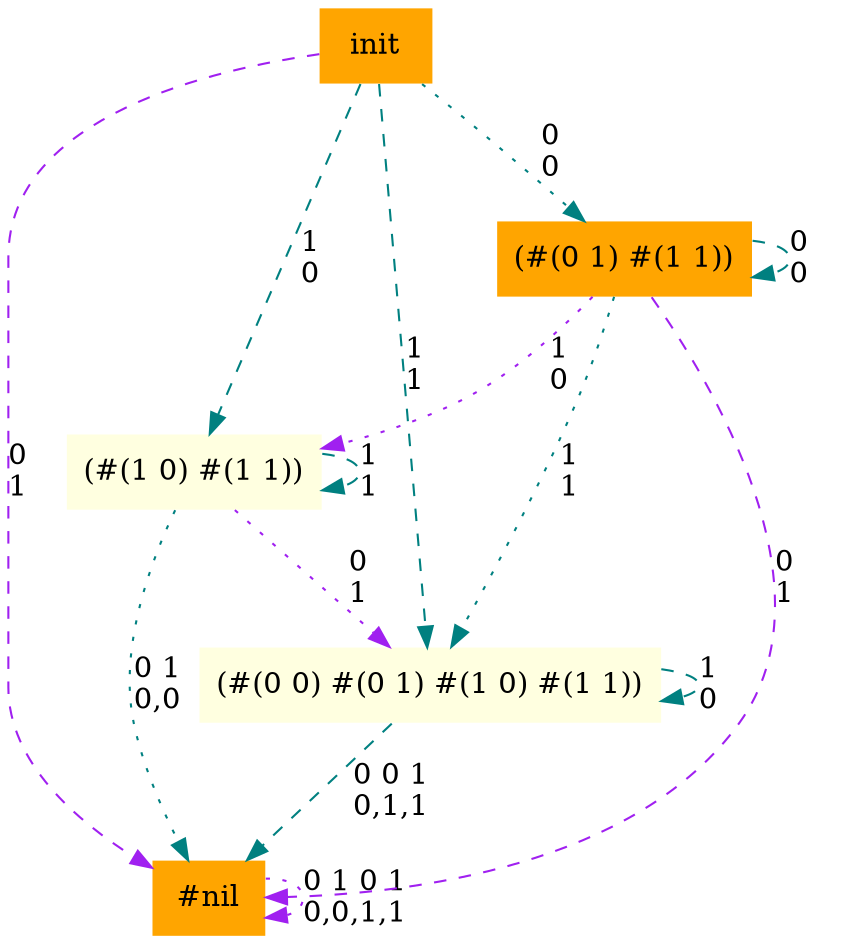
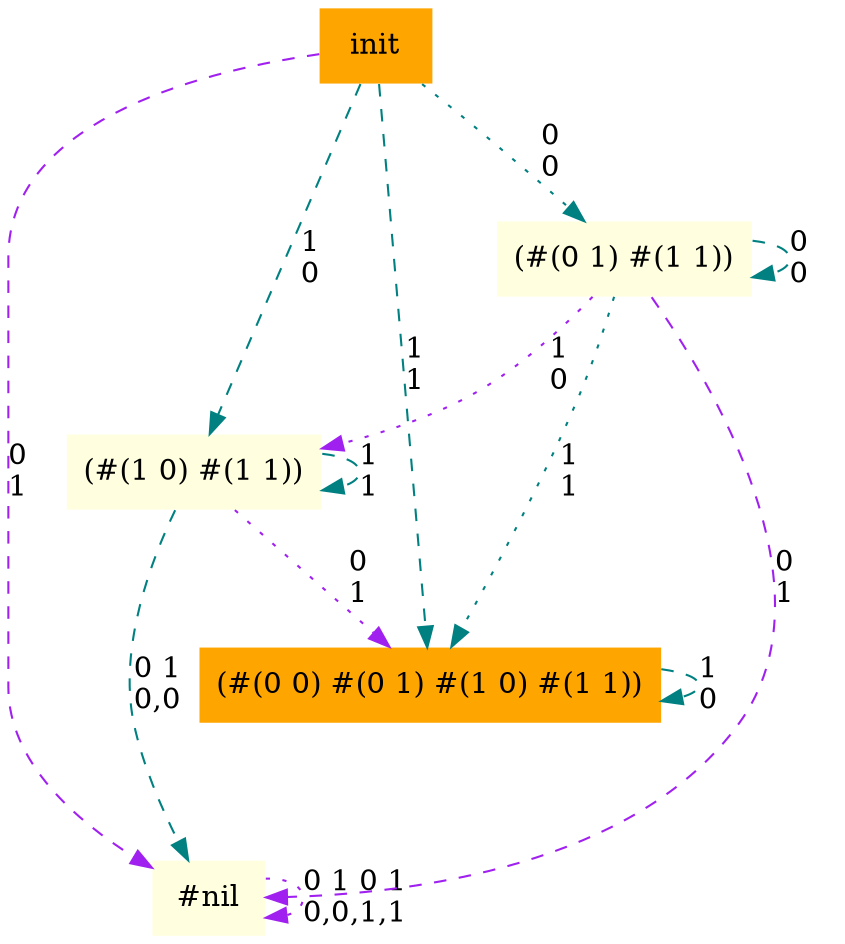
node "(#(0 1) #(1 1))": fillcolor orange -> lightyellow
edge "(#(1 0) #(1 1))" -> "#nil": style dotted -> dashed
node "(#(0 0) #(0 1) #(1 0) #(1 1))": fillcolor lightyellow -> orange
edge "(#(0 0) #(0 1) #(1 0) #(1 1))" -> "#nil": removed, label "0 0 1 0,1,1"
node "#nil": fillcolor orange -> lightyellow
